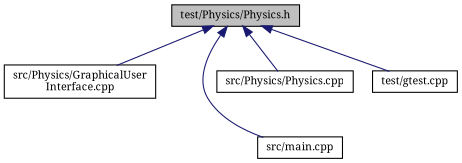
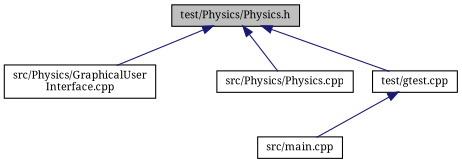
edge "src/main.cpp" -> "test/Physics/Physics.h": now "src/main.cpp" -> "test/gtest.cpp"
